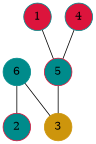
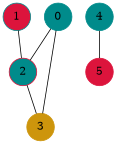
node "4": fillcolor crimson -> cyan4
edge "1" -- "5": now "1" -- "2"
node "6": label "6" -> "0"
node "5": fillcolor cyan4 -> crimson
edge "5" -- "3": now "2" -- "3"
